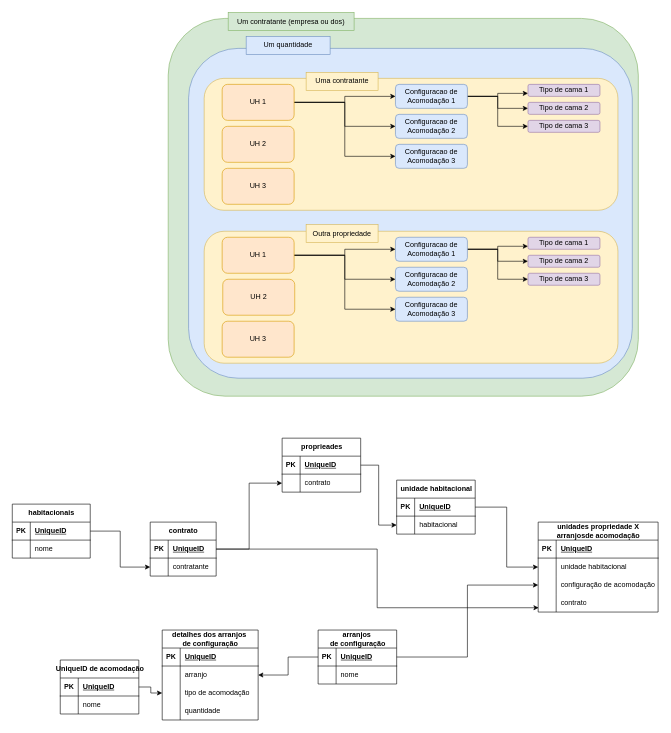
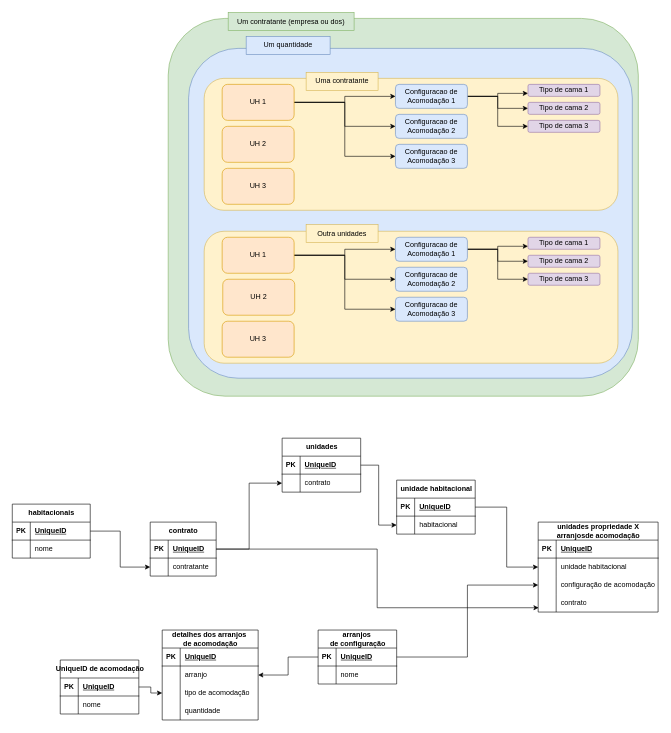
node "Outra propriedade": label "Outra propriedade" -> "Outra unidades"
node "proprieades": label "proprieades" -> "unidades"
node "detalhes dos arranjos de configuração": label "detalhes dos arranjos de configuração" -> "detalhes dos arranjos de acomodação"
